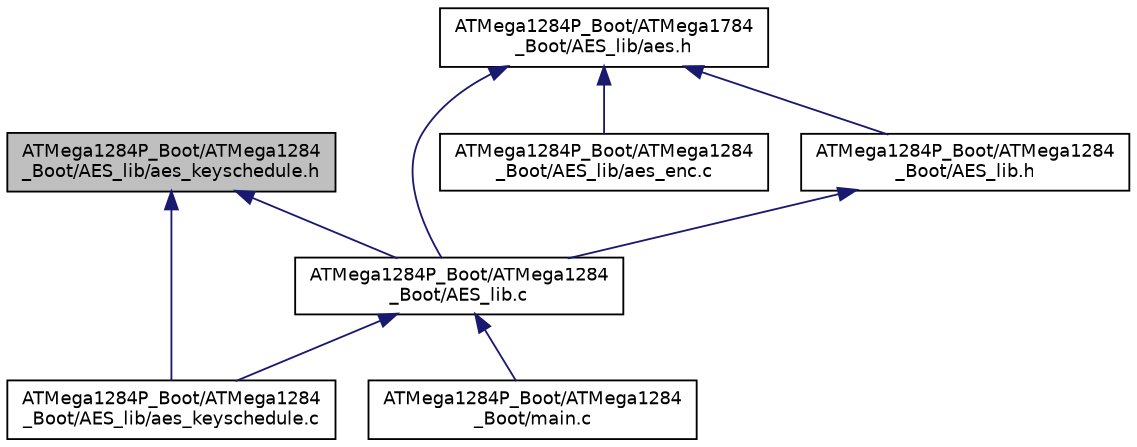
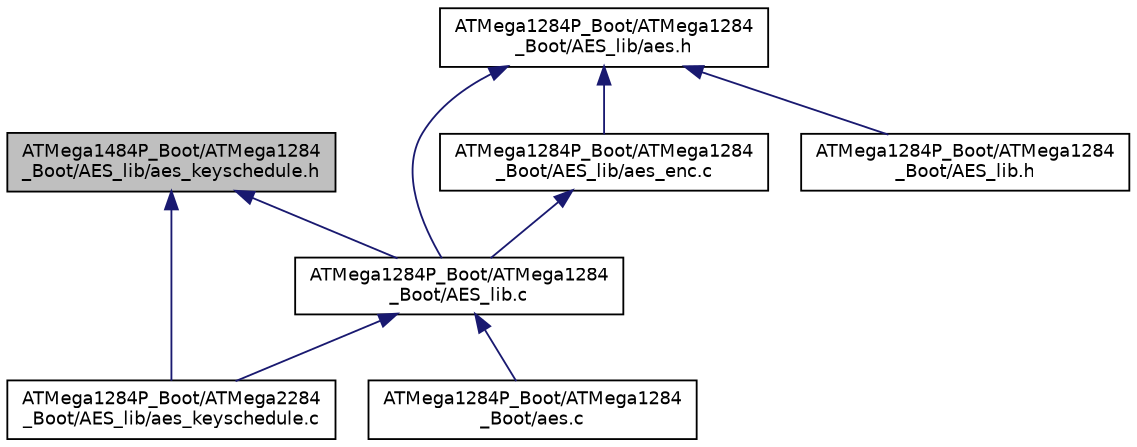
node "ATMega1284P_Boot/ATMega1784 _Boot/AES_lib/aes.h": label "ATMega1284P_Boot/ATMega1784 _Boot/AES_lib/aes.h" -> "ATMega1284P_Boot/ATMega1284 _Boot/AES_lib/aes.h"
node "ATMega1284P_Boot/ATMega1284 _Boot/AES_lib/aes_keyschedule.h": label "ATMega1284P_Boot/ATMega1284 _Boot/AES_lib/aes_keyschedule.h" -> "ATMega1484P_Boot/ATMega1284 _Boot/AES_lib/aes_keyschedule.h"
edge "ATMega1284P_Boot/ATMega1284 _Boot/AES_lib.c" -> "ATMega1284P_Boot/ATMega1284 _Boot/AES_lib.h": now "ATMega1284P_Boot/ATMega1284 _Boot/AES_lib.c" -> "ATMega1284P_Boot/ATMega1284 _Boot/AES_lib/aes_enc.c"
node "ATMega1284P_Boot/ATMega1284 _Boot/AES_lib/aes_keyschedule.c": label "ATMega1284P_Boot/ATMega1284 _Boot/AES_lib/aes_keyschedule.c" -> "ATMega1284P_Boot/ATMega2284 _Boot/AES_lib/aes_keyschedule.c"
node "ATMega1284P_Boot/ATMega1284 _Boot/main.c": label "ATMega1284P_Boot/ATMega1284 _Boot/main.c" -> "ATMega1284P_Boot/ATMega1284 _Boot/aes.c"
